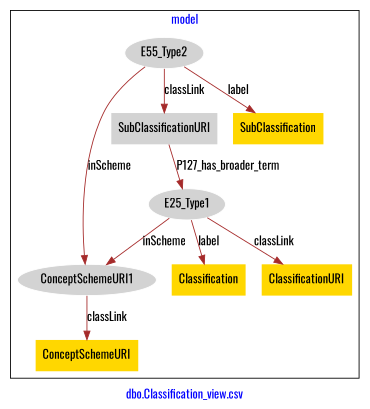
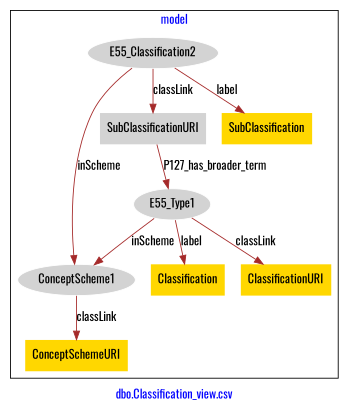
node "E55_Type2": label "E55_Type2" -> "E55_Classification2"
node "E25_Type1": label "E25_Type1" -> "E55_Type1"
node "ConceptSchemeURI1": label "ConceptSchemeURI1" -> "ConceptScheme1"
